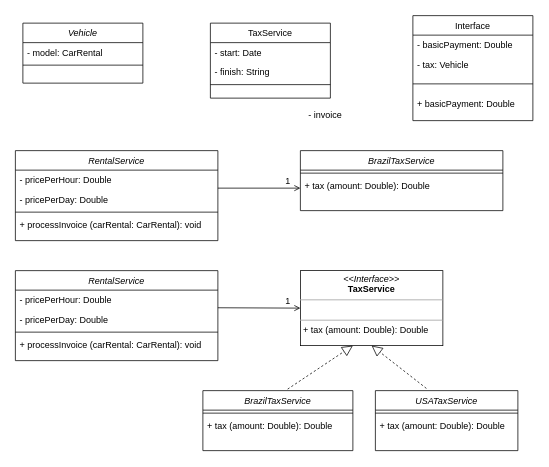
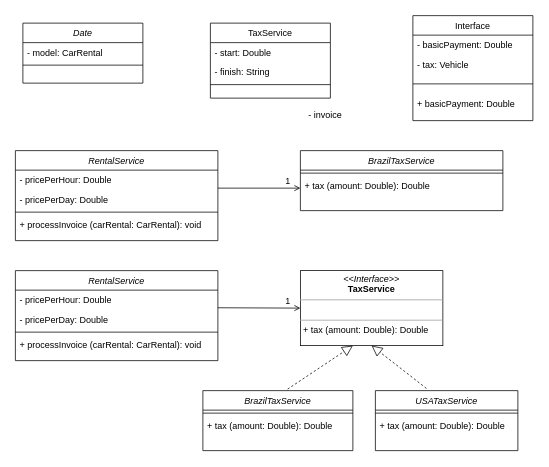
node "Vehicle": label "Vehicle" -> "Date"
node "- start: Date": label "- start: Date" -> "- start: Double"
